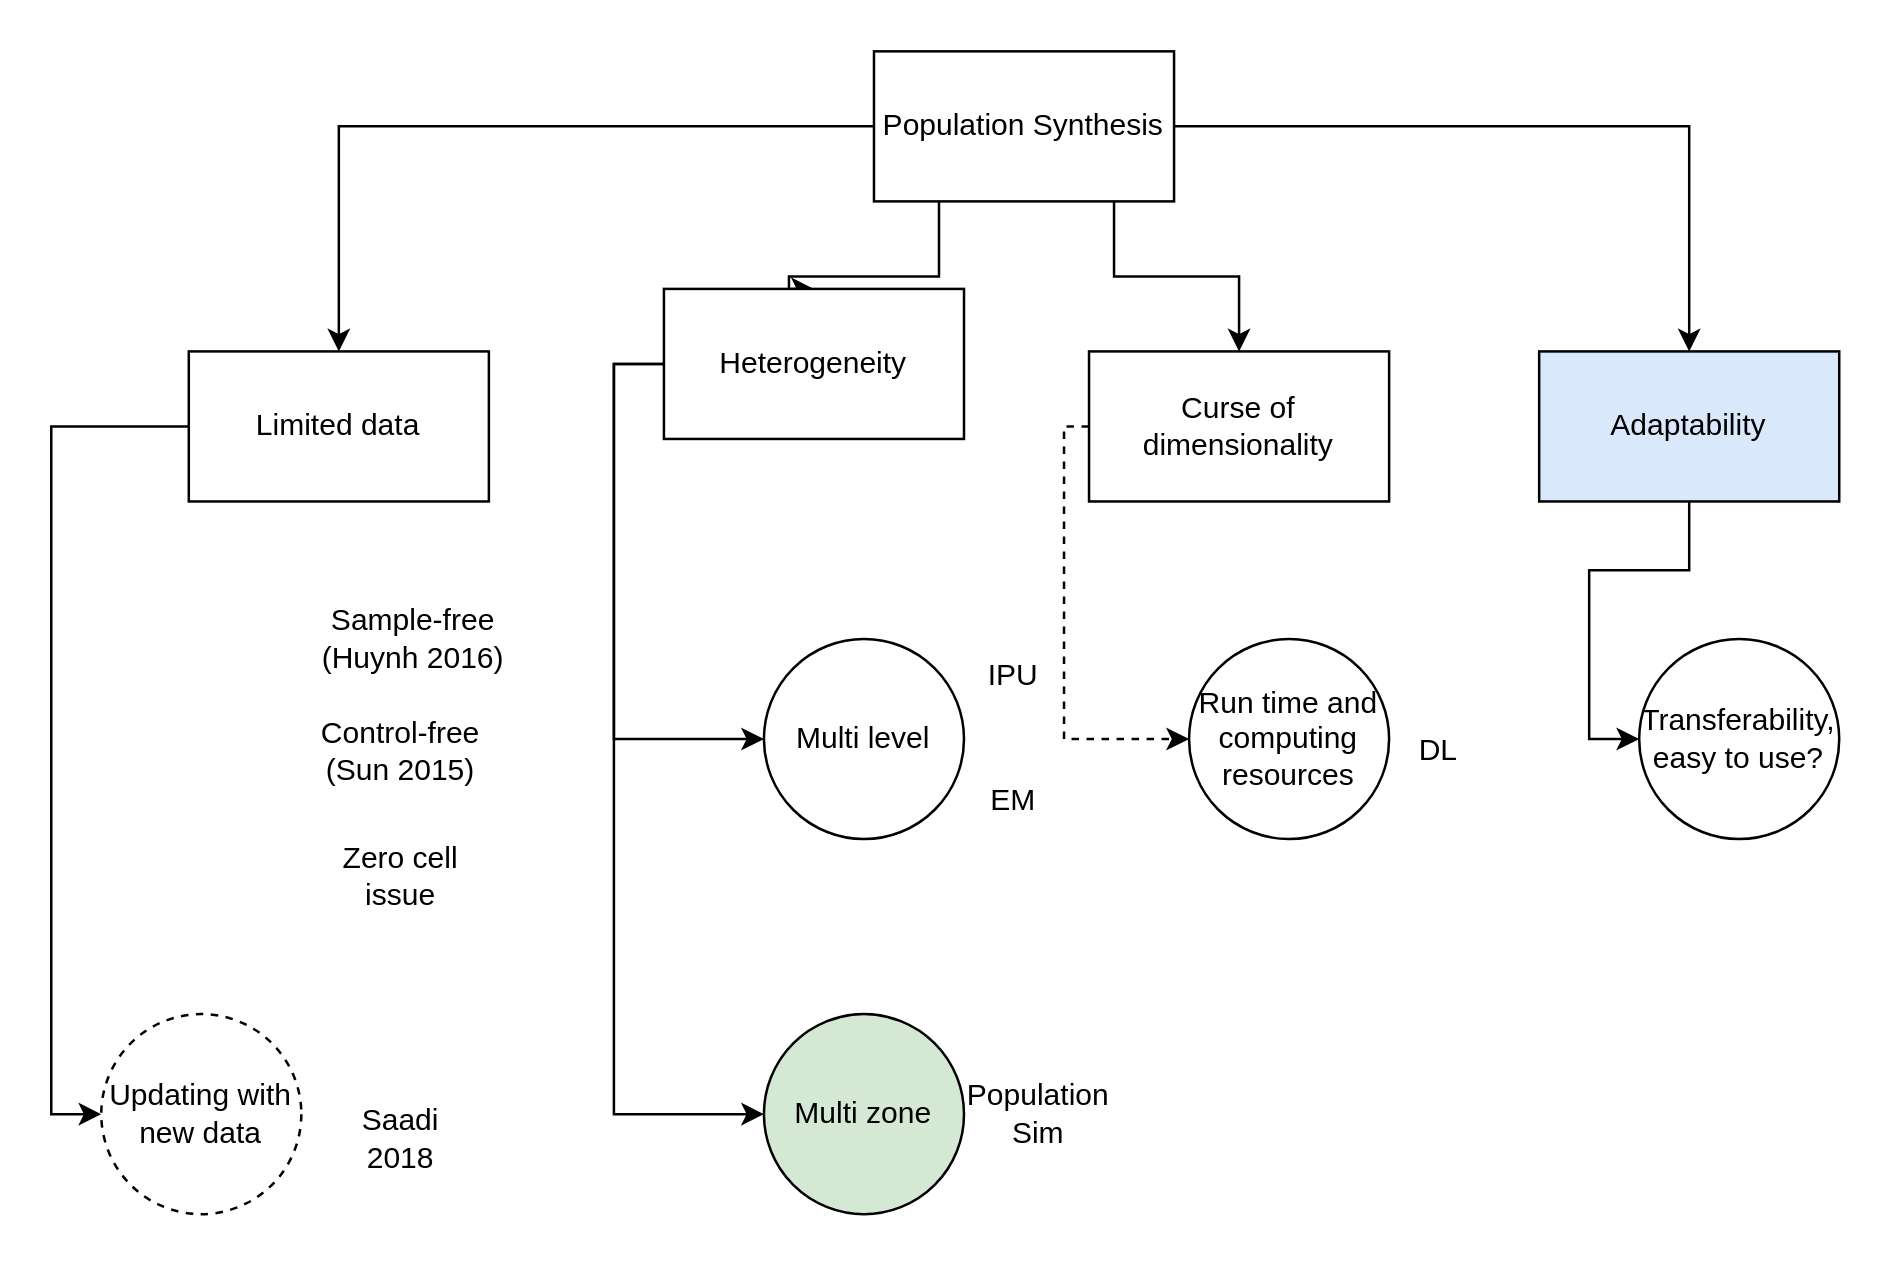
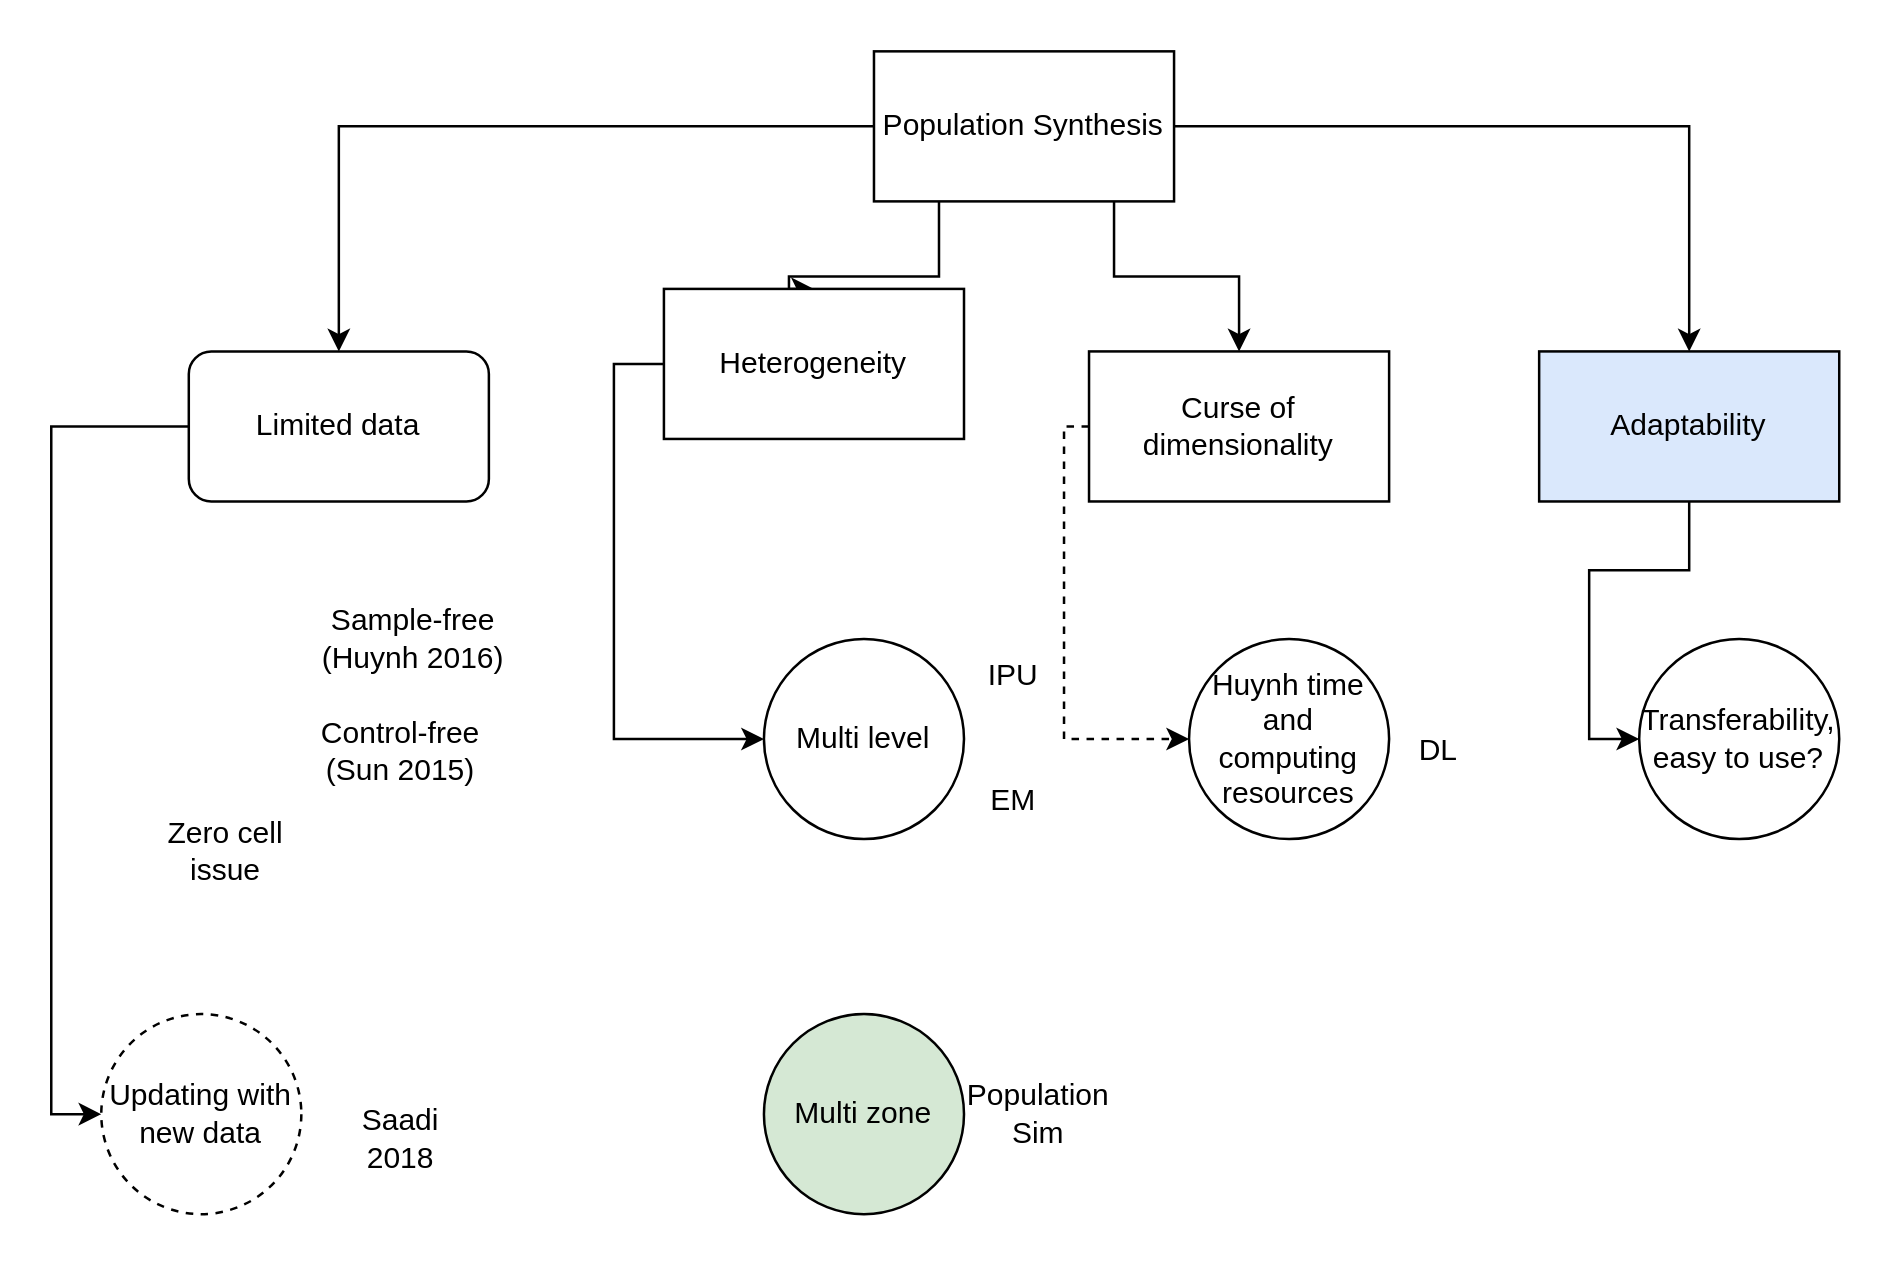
node "Limited data": shape rectangle -> rounded rectangle
node "Run time and computing resources": label "Run time and computing resources" -> "Huynh time and computing resources"
node "Zero cell issue": moved (401, 876) -> (226, 851)
edge "Heterogeneity" -> "Multi zone": removed
